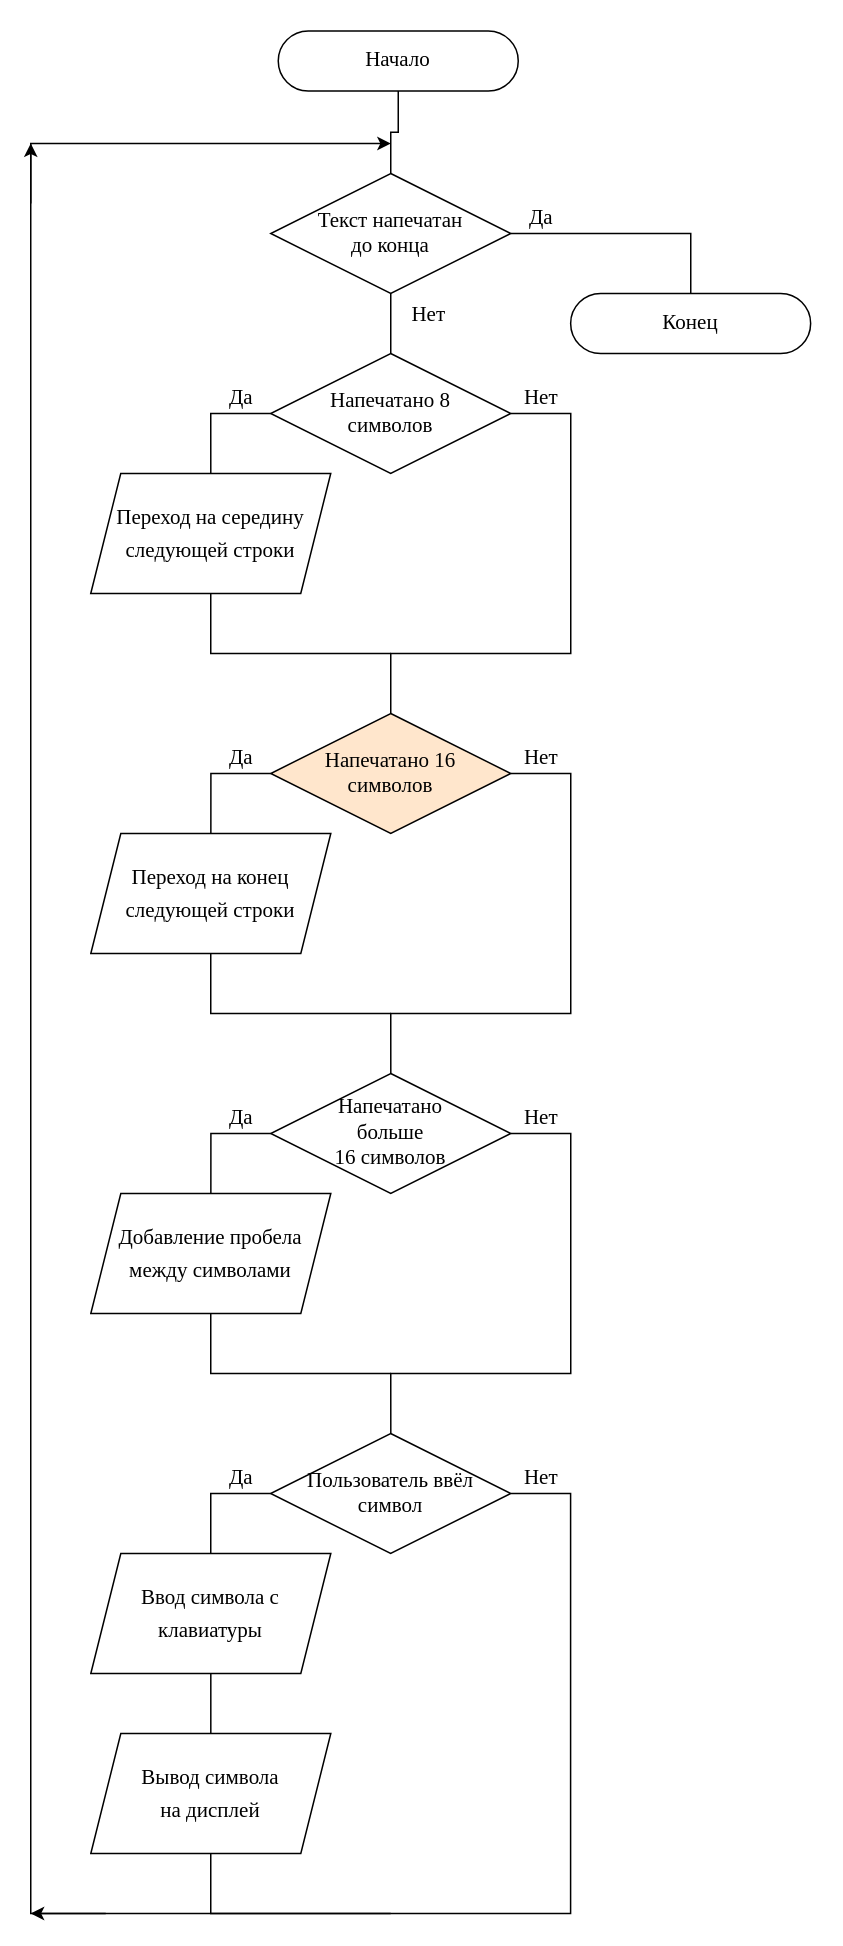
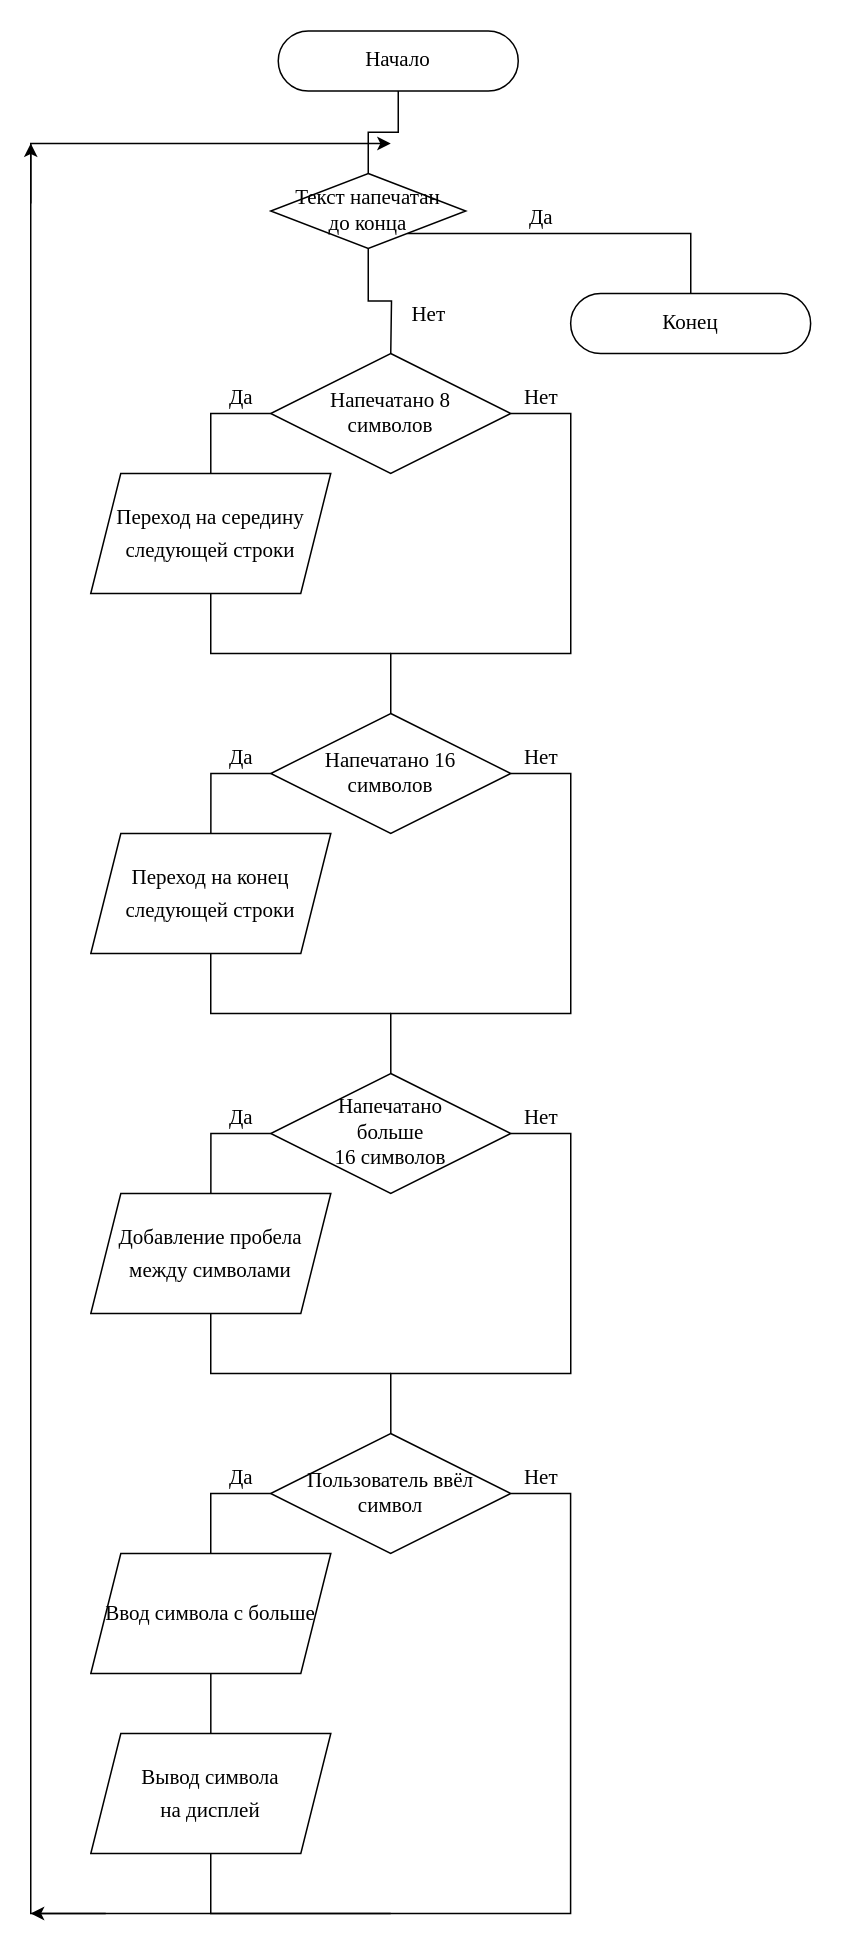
node "Текст напечатан до конца": size 240x120 -> 195x75
node "Напечатано 16 символов": fillcolor #ffe6cc -> #ffffff
node "Ввод символа с клавиатуры": label "Ввод символа с клавиатуры" -> "Ввод символа с больше"
